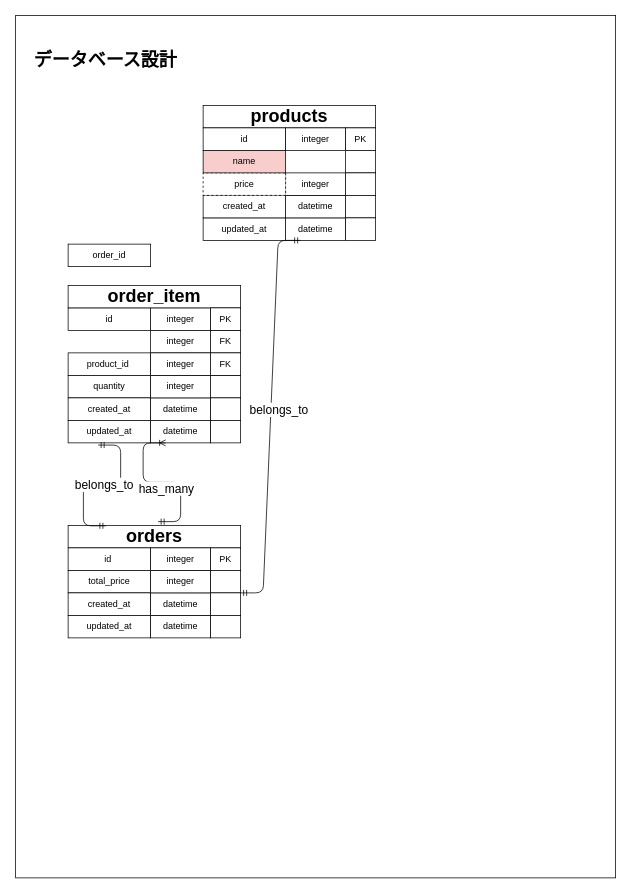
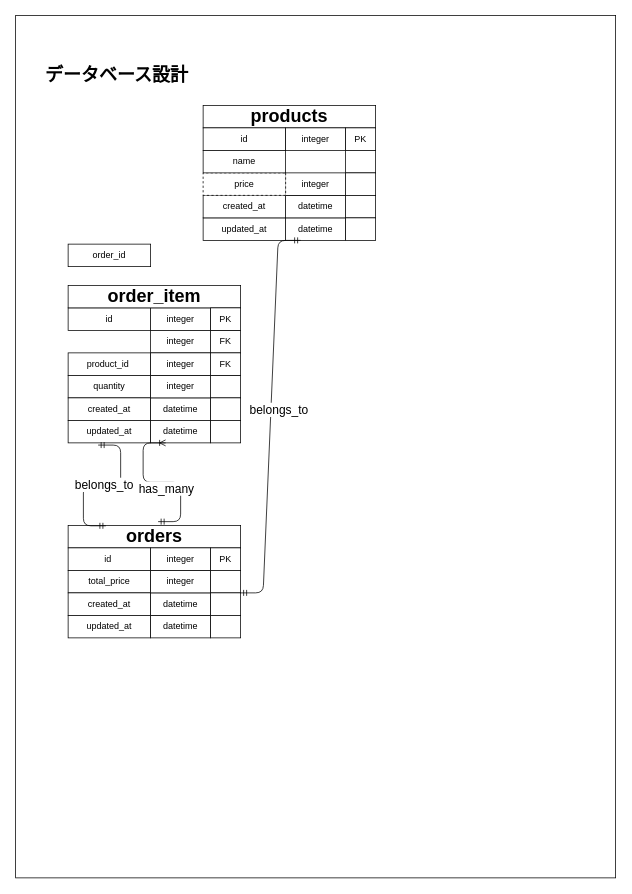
node "データベース設計": moved (105, 60) -> (117, 75)
node "name": fillcolor #f8cecc -> #ffffff
